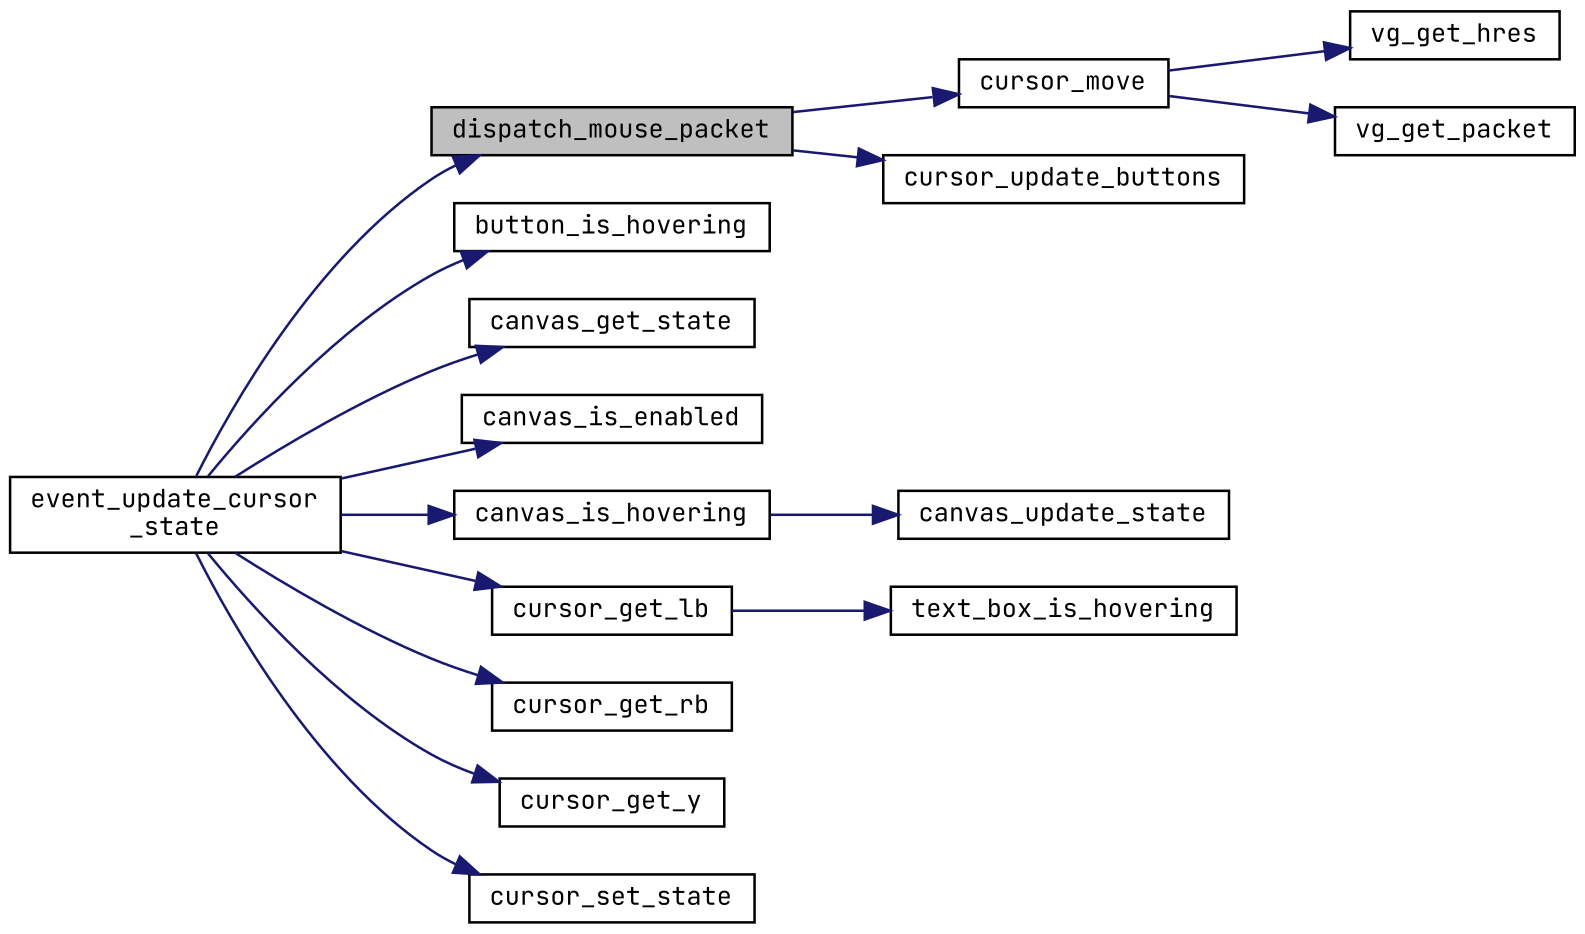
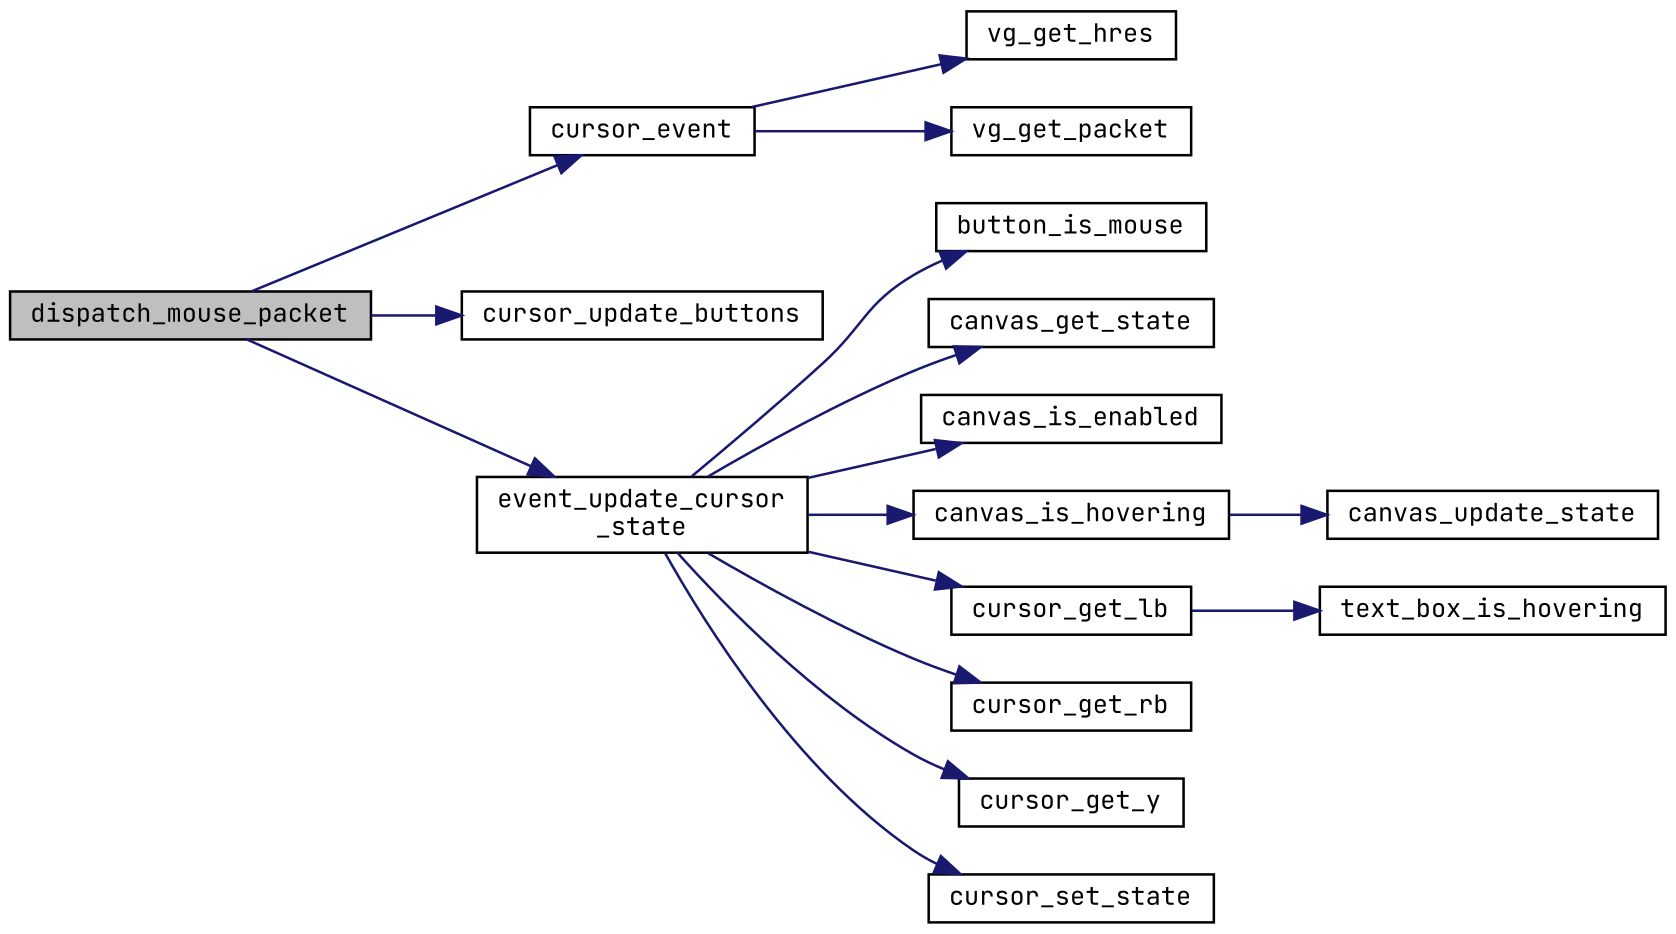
node "cursor_move": label "cursor_move" -> "cursor_event"
node "button_is_hovering": label "button_is_hovering" -> "button_is_mouse"
edge "event_update_cursor _state" -> "dispatch_mouse_packet": reversed
